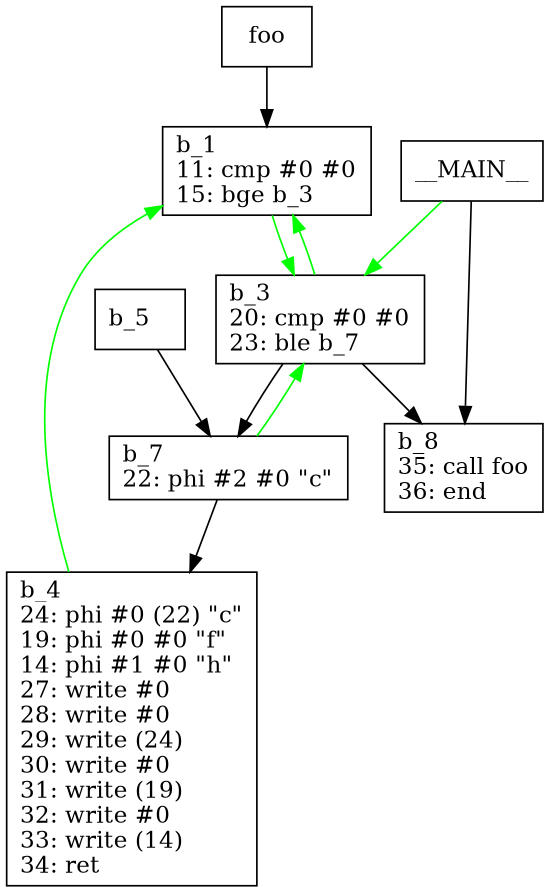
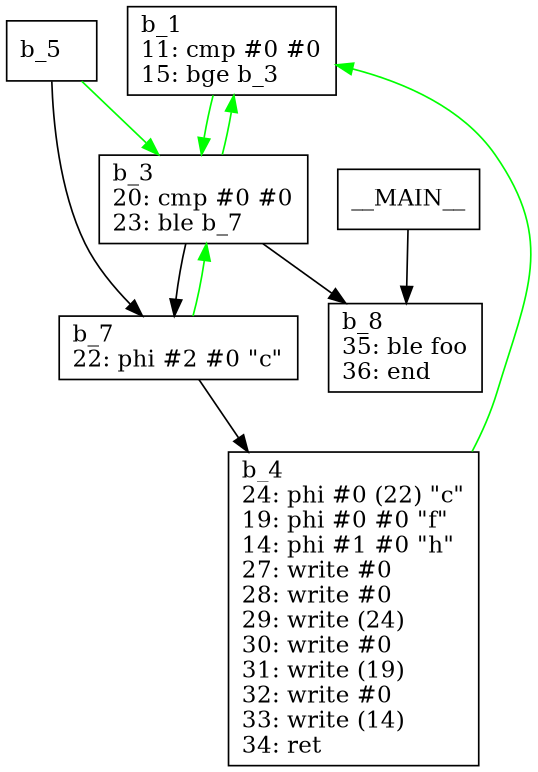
node "foo": removed
edge "__MAIN__" -> "b_3 20: cmp #0 #0 23: ble b_7": now "b_5" -> "b_3 20: cmp #0 #0 23: ble b_7"
node "b_8 35: call foo 36: end": label "b_8 35: call foo 36: end" -> "b_8 35: ble foo 36: end"
